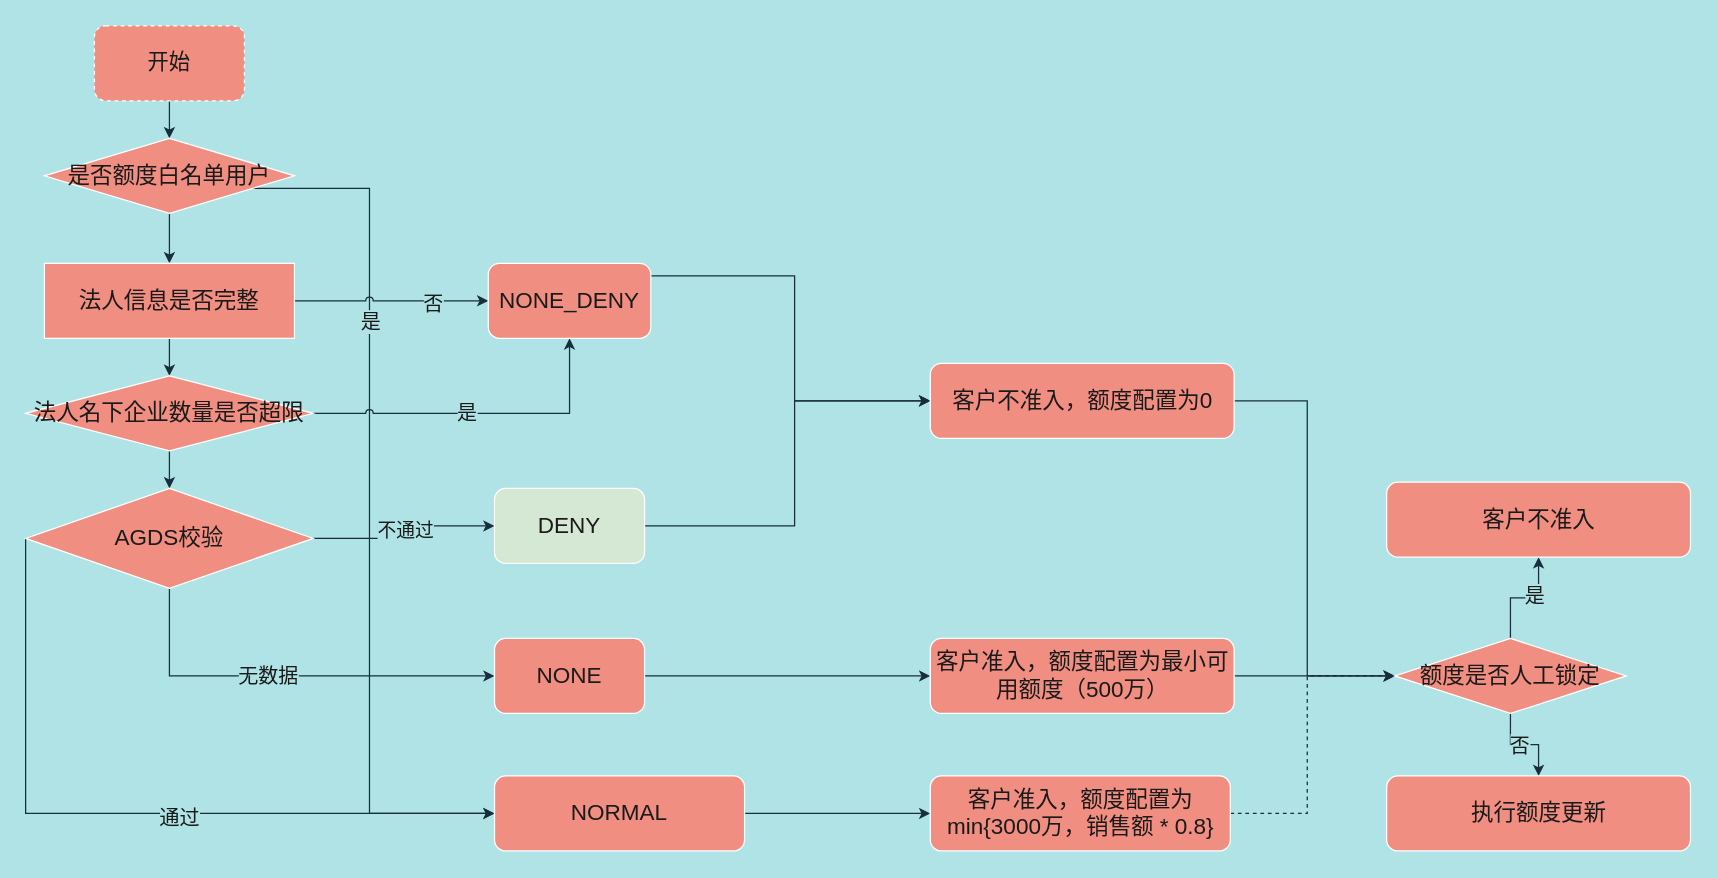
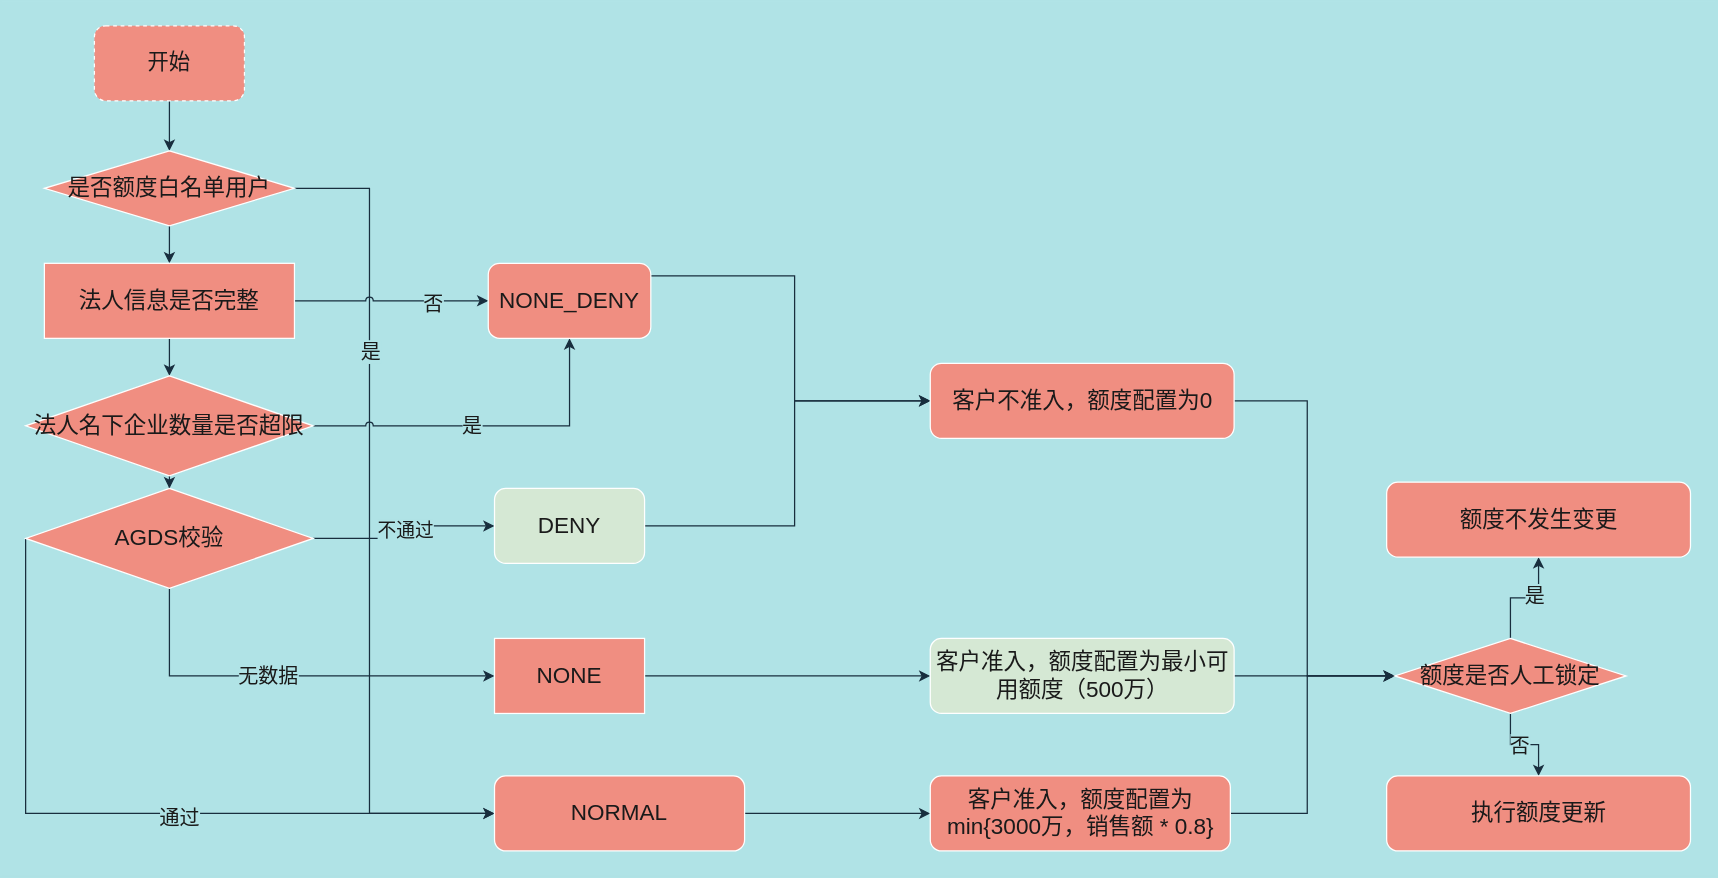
node "是否额度白名单用户": moved (169, 176) -> (169, 188)
node "法人名下企业数量是否超限": size 288x75 -> 288x100
node "客户不准入": label "客户不准入" -> "额度不发生变更"
node "NONE": shape rounded rectangle -> rectangle
node "客户准入，额度配置为最小可用额度（500万）": fillcolor #f08e81 -> #d5e8d4
edge "客户准入，额度配置为min{3000万，销售额 * 0.8}" -> "额度是否人工锁定": style dashed -> solid
